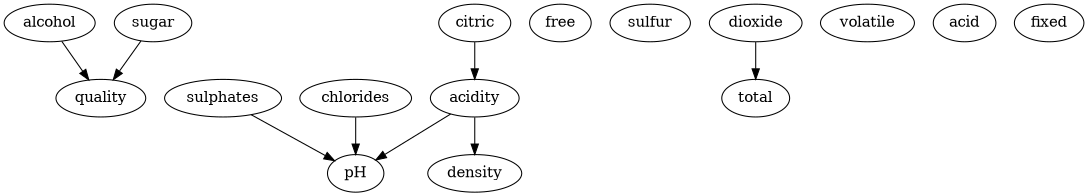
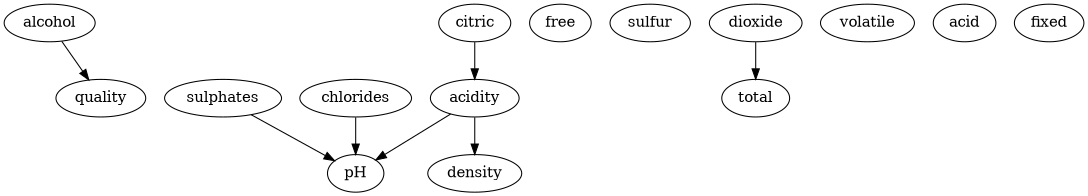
node "sugar": removed
